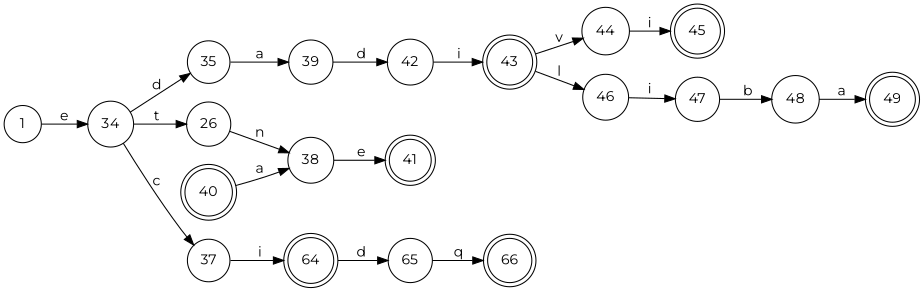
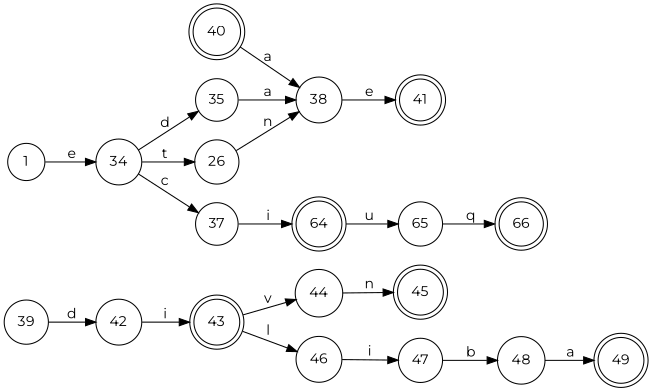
edge "44" -> "45": label "i" -> "n"
edge "35" -> "39": now "35" -> "38"
edge "64" -> "65": label "d" -> "u"
